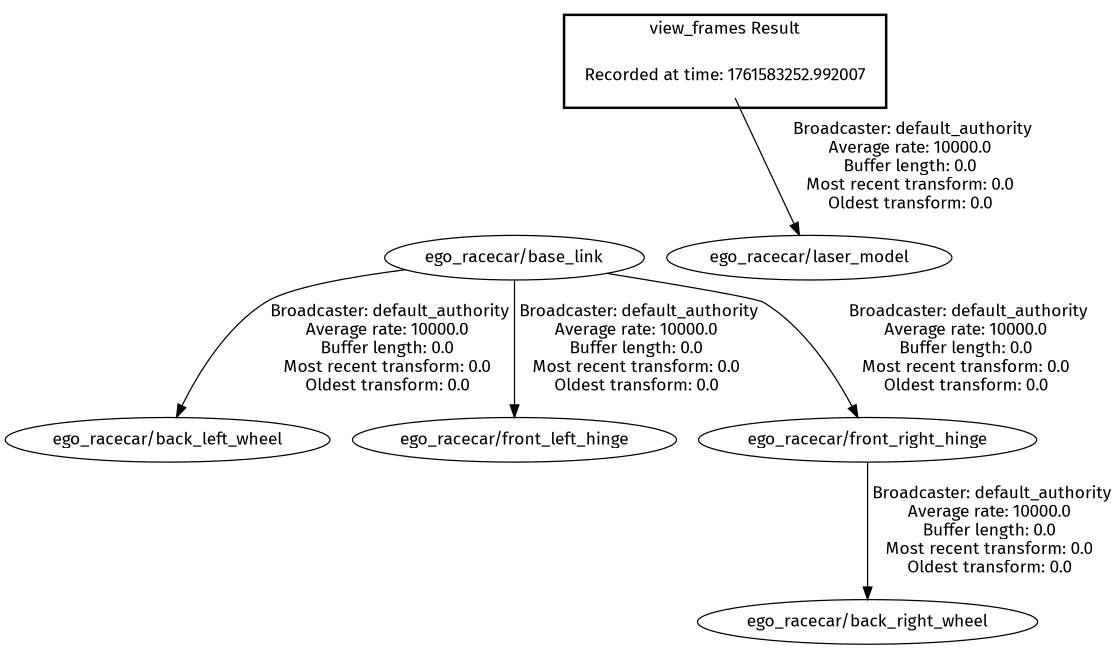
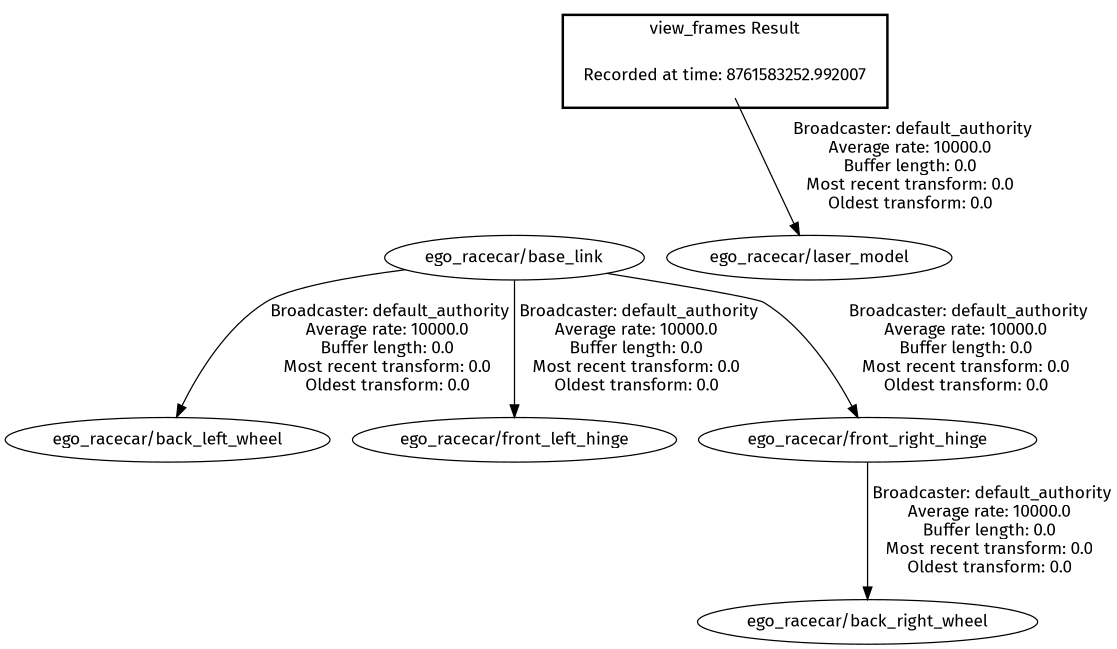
node "Recorded at time: 1761583252.992007": label "Recorded at time: 1761583252.992007" -> "Recorded at time: 8761583252.992007"
